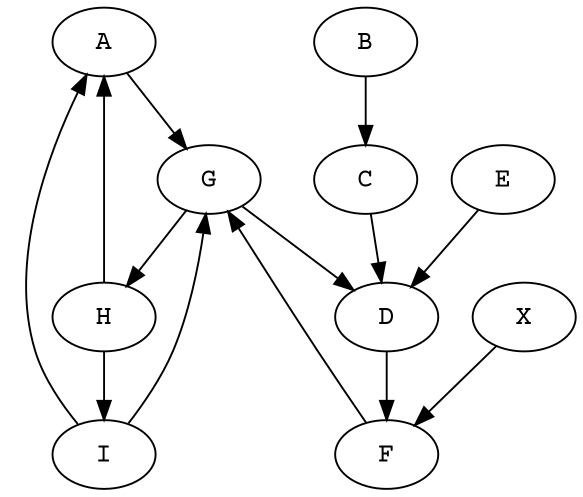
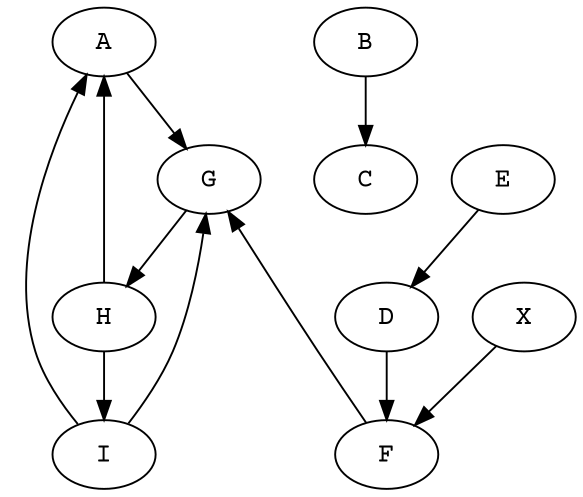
edge "C" -> "D": removed
edge "G" -> "D": removed
